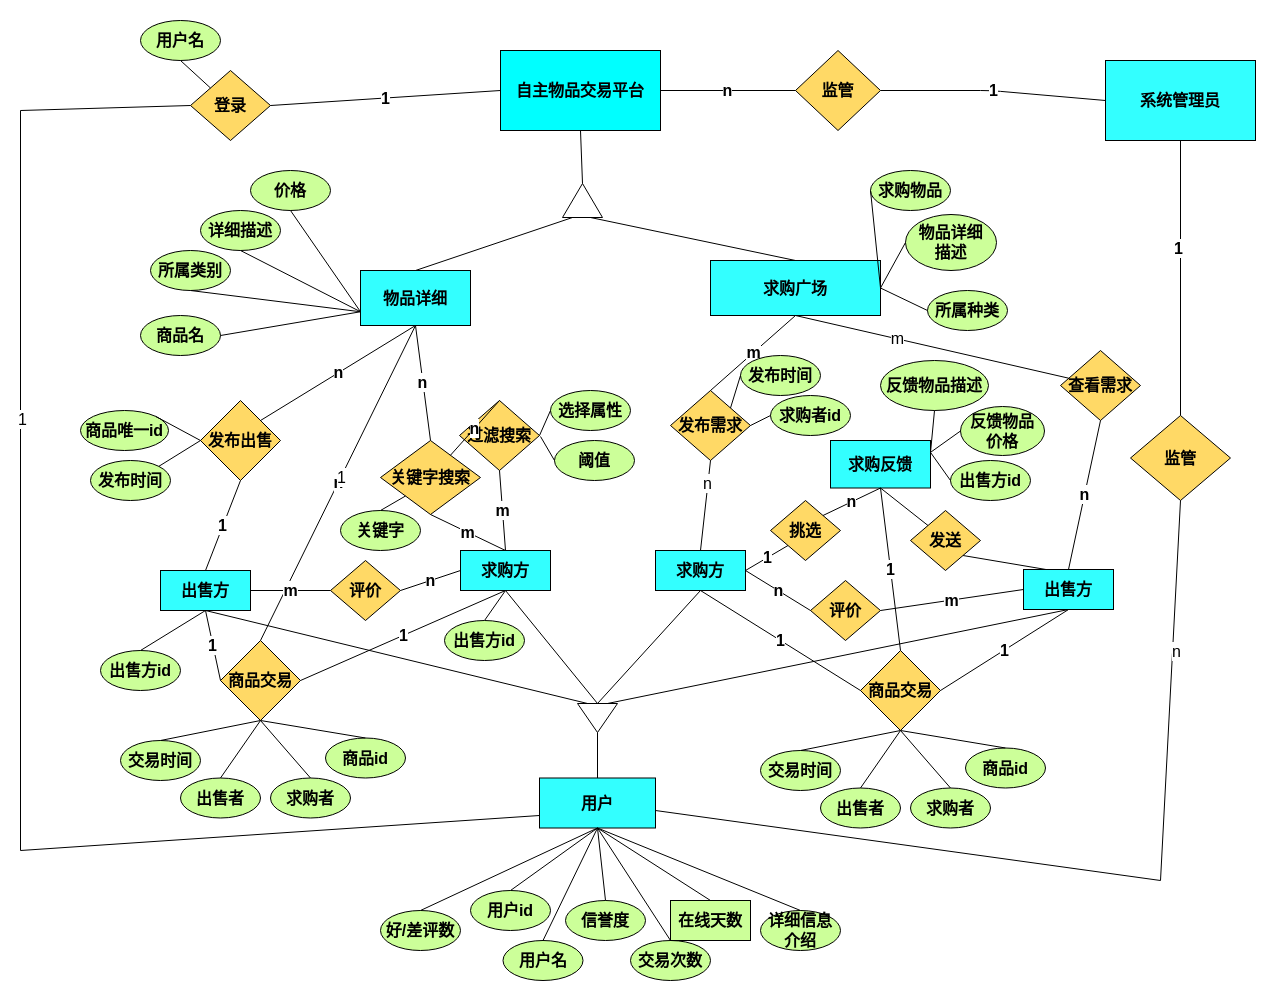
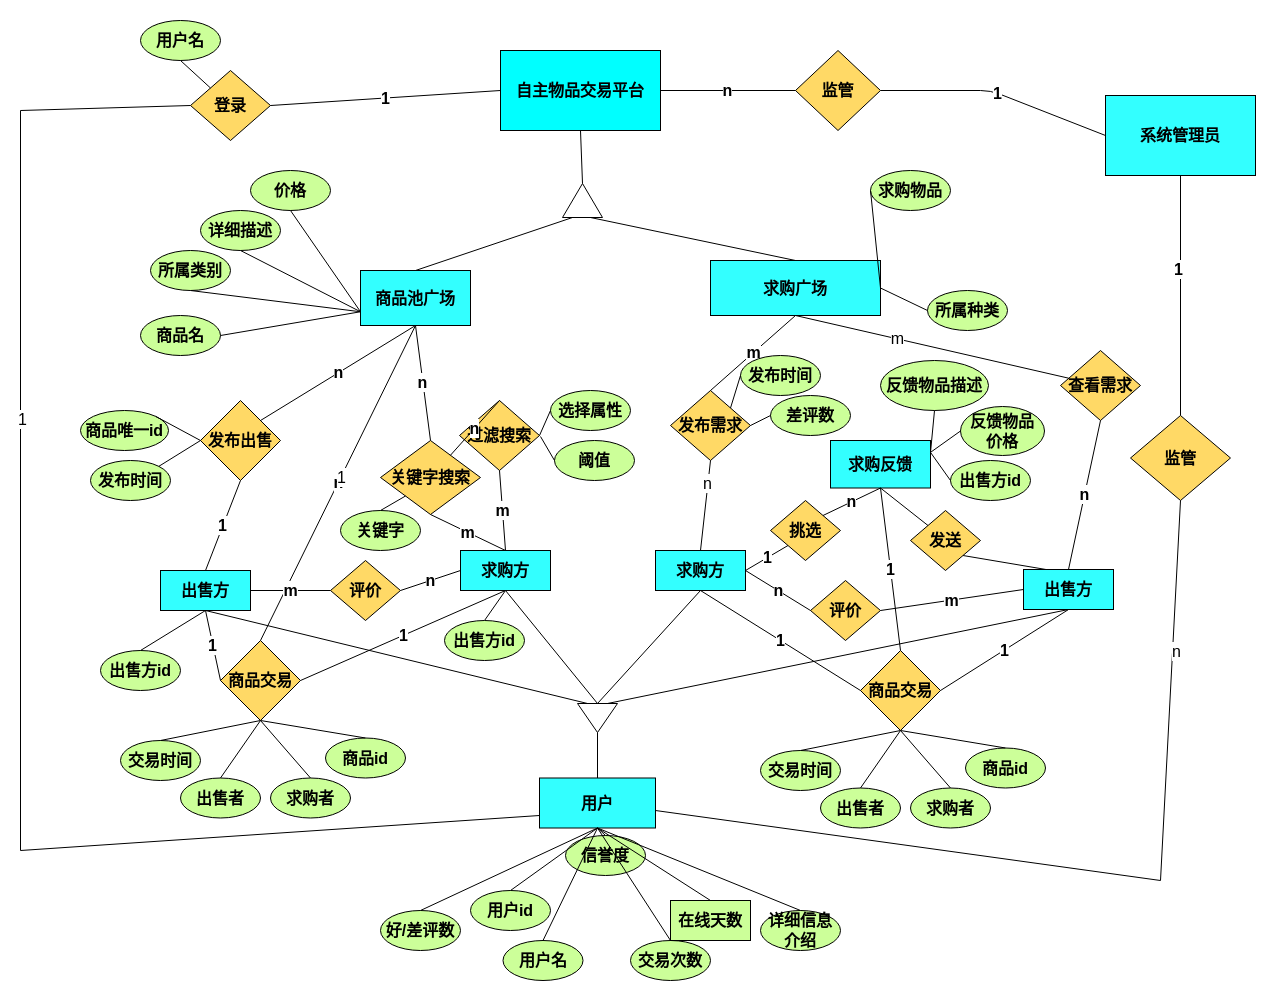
node "系统管理员": moved (1181, 101) -> (1181, 136)
node "物品详细 描述": removed
edge "物品详细 描述" -- "求购广场": removed
node "物品详细": label "物品详细" -> "商品池广场"
node "求购者id": label "求购者id" -> "差评数"
node "信誉度": moved (606, 921) -> (606, 856)
